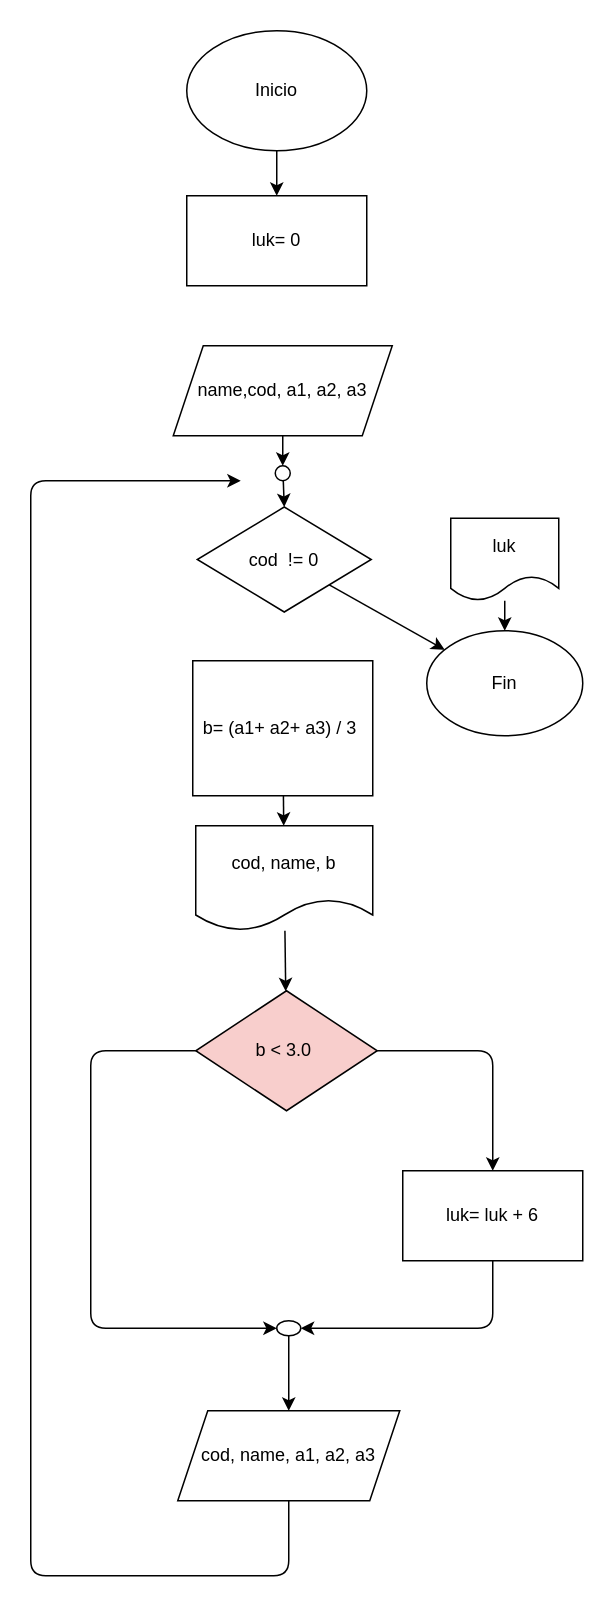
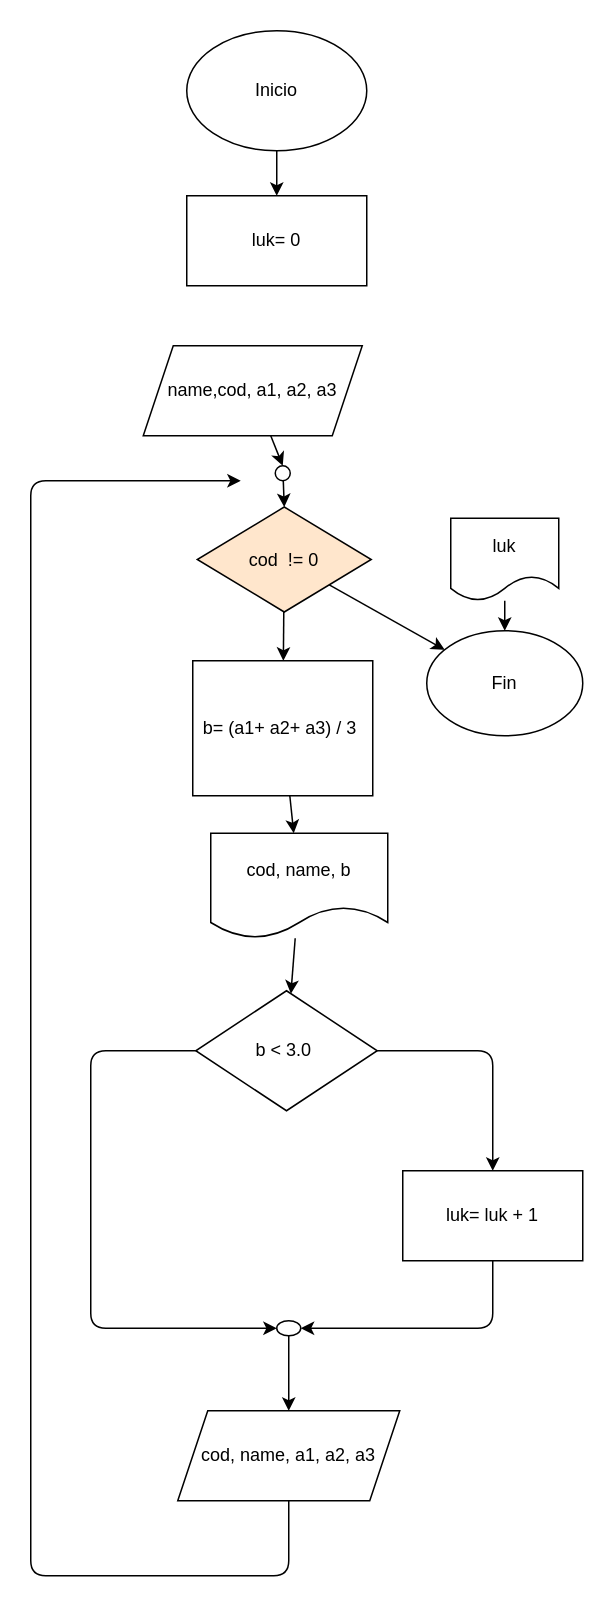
node "name,cod, a1, a2, a3": moved (283, 391) -> (253, 391)
node "cod != 0": fillcolor #ffffff -> #ffe6cc
edge "cod != 0" -> "b= (a1+ a2+ a3) / 3": added
node "cod, name, b": moved (284, 878) -> (299, 886)
node "b < 3.0": fillcolor #f8cecc -> #ffffff
node "luk= luk + 6": label "luk= luk + 6" -> "luk= luk + 1"
